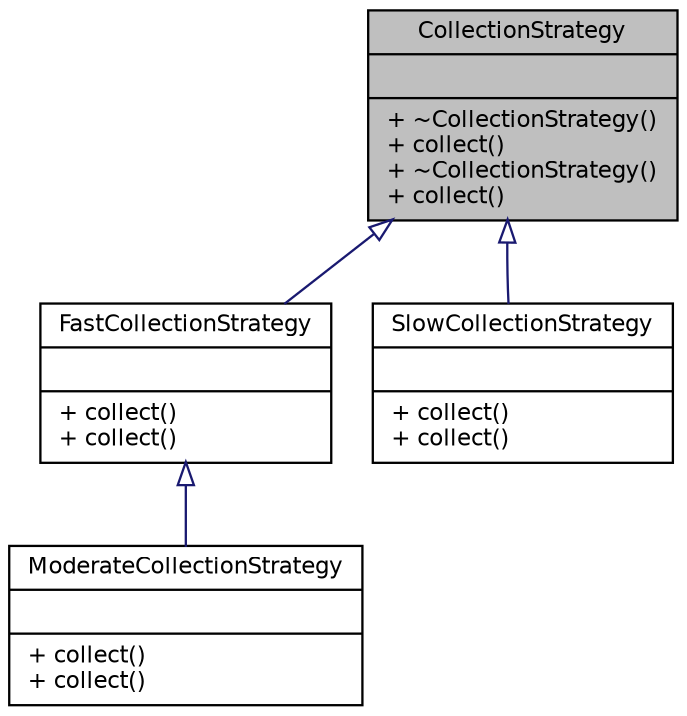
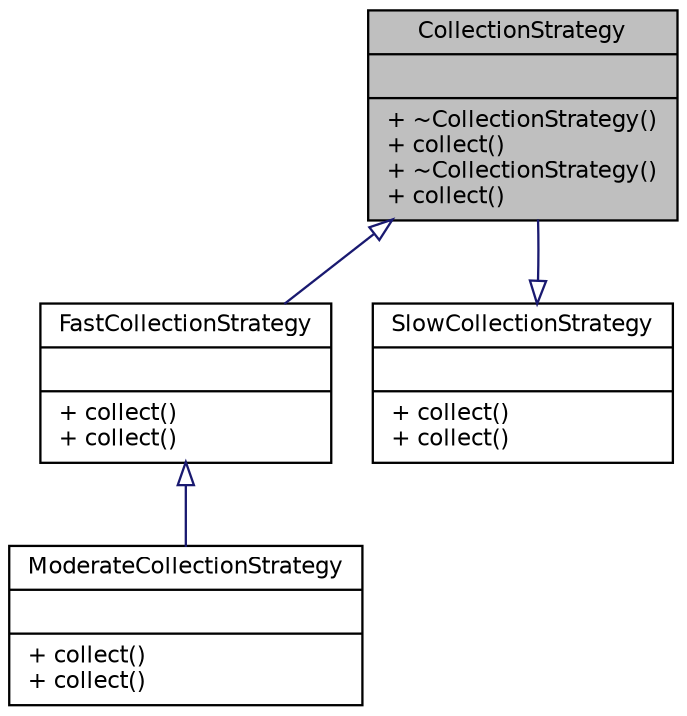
edge "SlowCollectionStrategy" -> "CollectionStrategy": reversed
